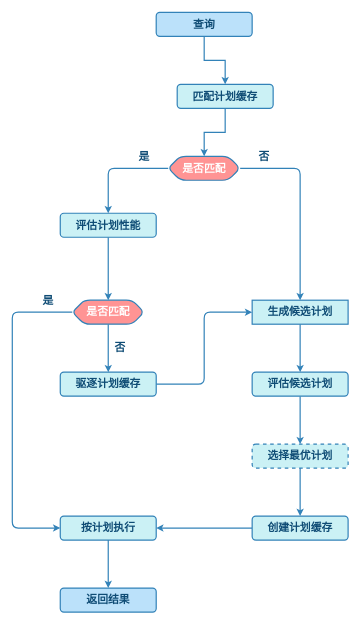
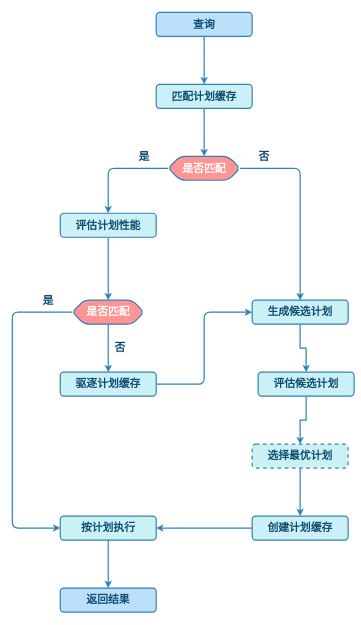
node "匹配计划缓存": moved (225, 96) -> (204, 96)
node "生成候选计划": shape rectangle -> rounded rectangle
node "评估候选计划": moved (300, 384) -> (306, 384)
